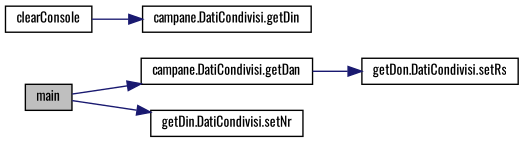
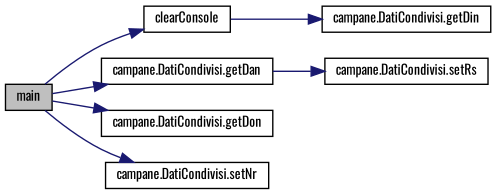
edge "main" -> "clearConsole": added
node "getDon.DatiCondivisi.setRs": label "getDon.DatiCondivisi.setRs" -> "campane.DatiCondivisi.setRs"
node "campane.DatiCondivisi.getDon": added
node "getDin.DatiCondivisi.setNr": label "getDin.DatiCondivisi.setNr" -> "campane.DatiCondivisi.setNr"
